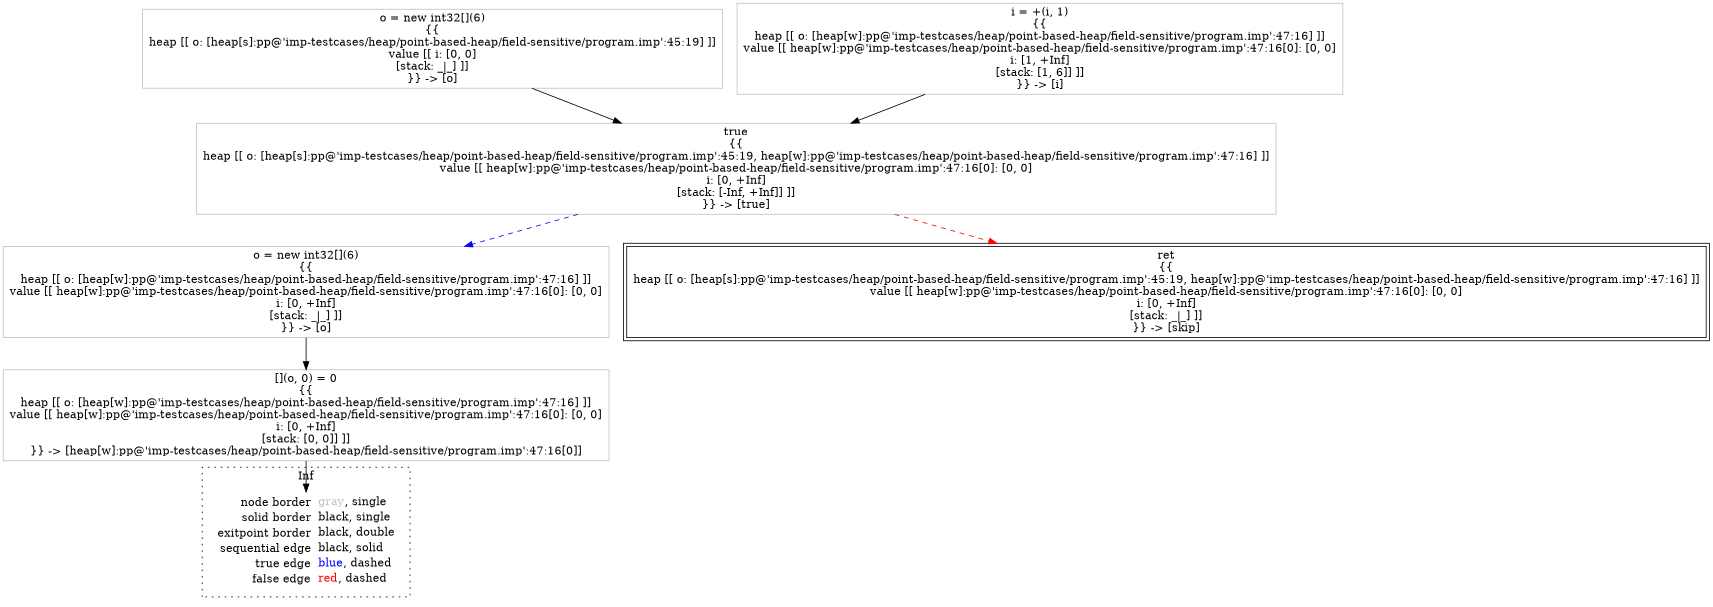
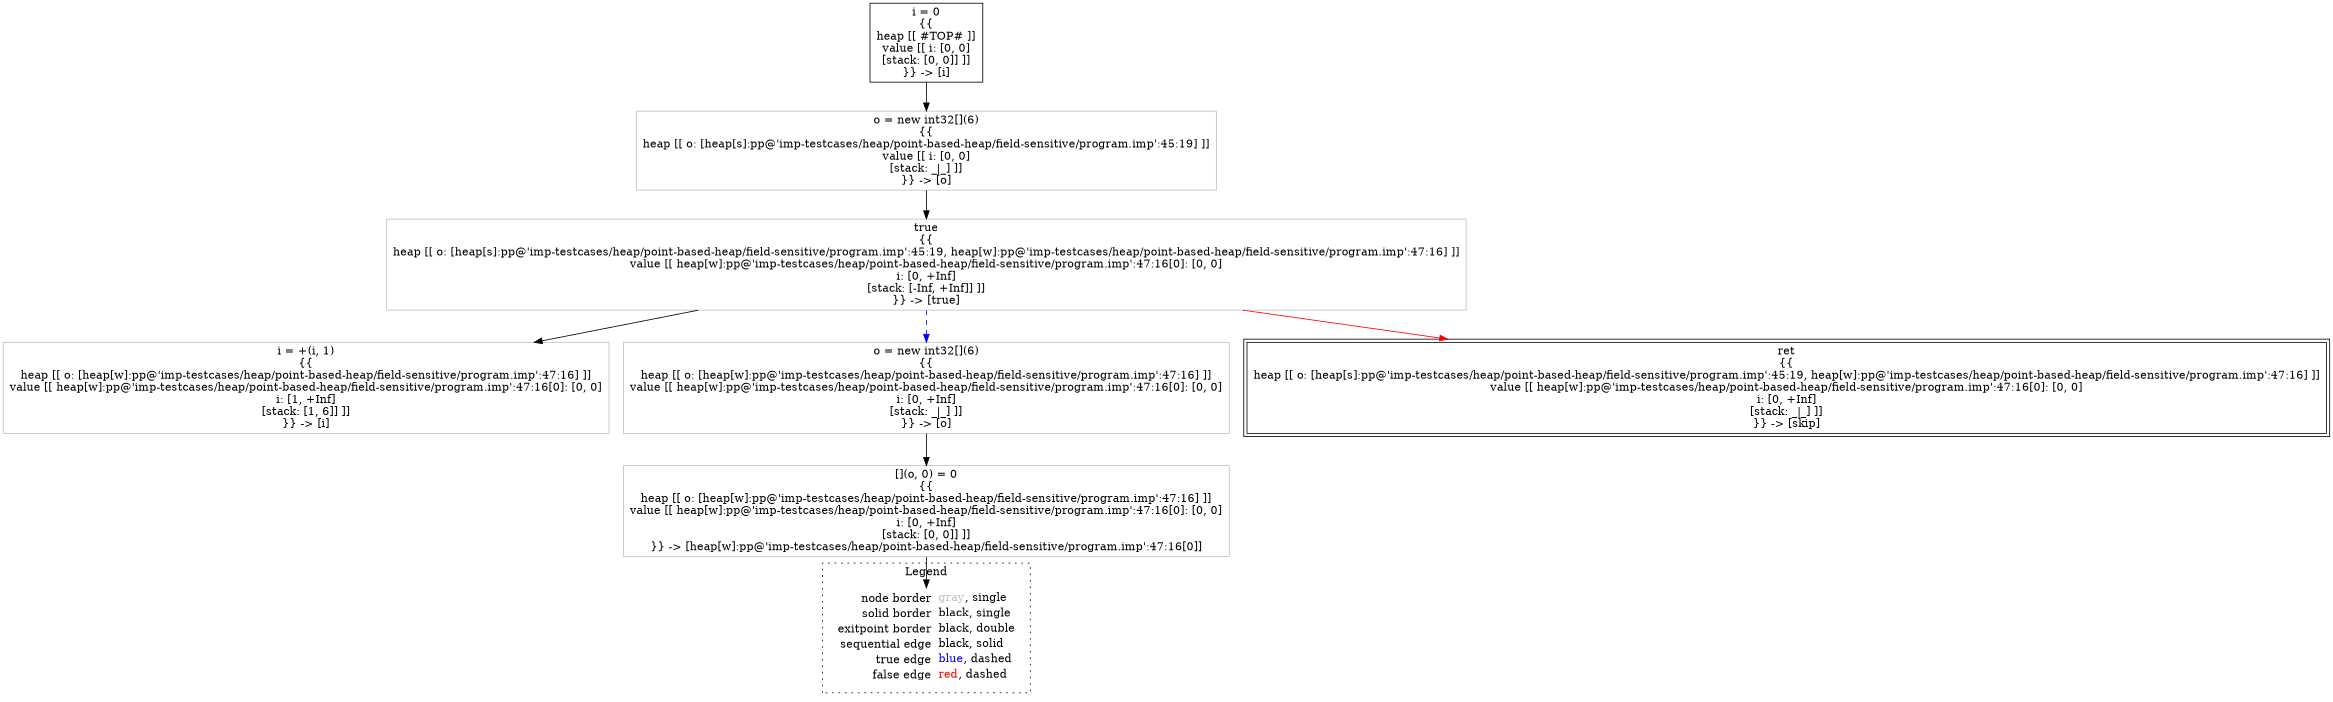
node "i = 0": added
edge "i = +(i, 1)" -> "true": reversed
edge "true" -> "ret": style dashed -> solid
cluster "Inf": label "Inf" -> "Legend"
